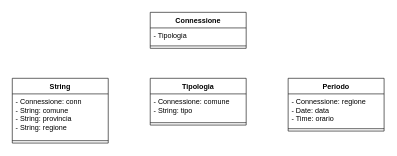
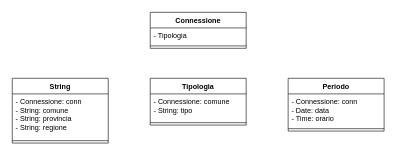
node "- Connessione: regione - Date: data - Time: orario": label "- Connessione: regione - Date: data - Time: orario" -> "- Connessione: conn - Date: data - Time: orario"
